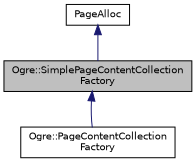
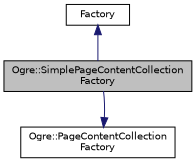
node "PageAlloc": label "PageAlloc" -> "Factory"
edge "Ogre::PageContentCollection Factory" -> "Ogre::SimplePageContentCollection Factory": reversed
